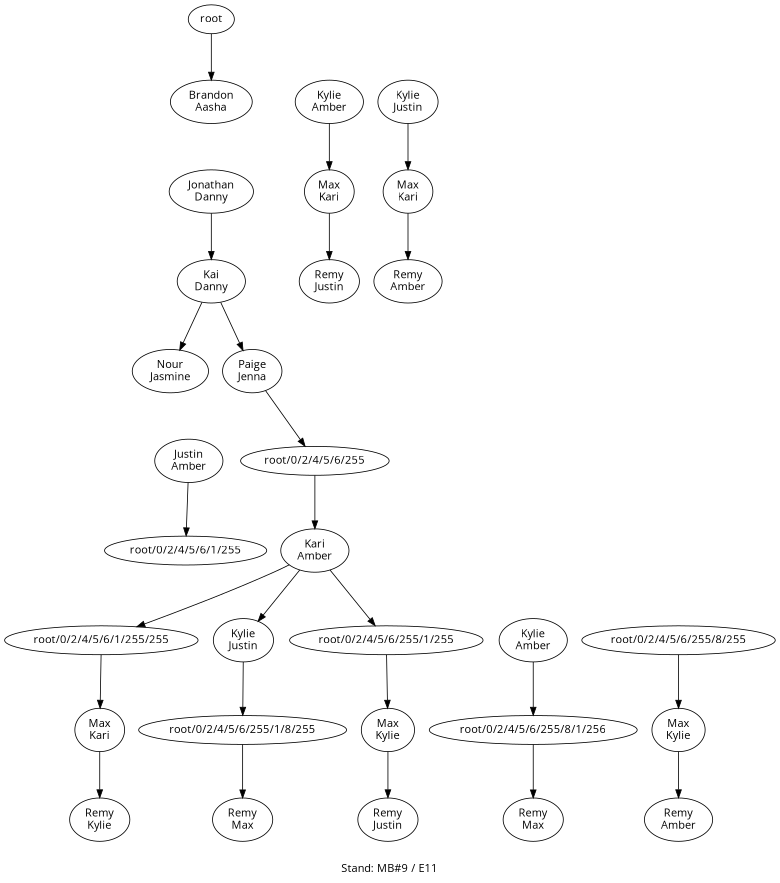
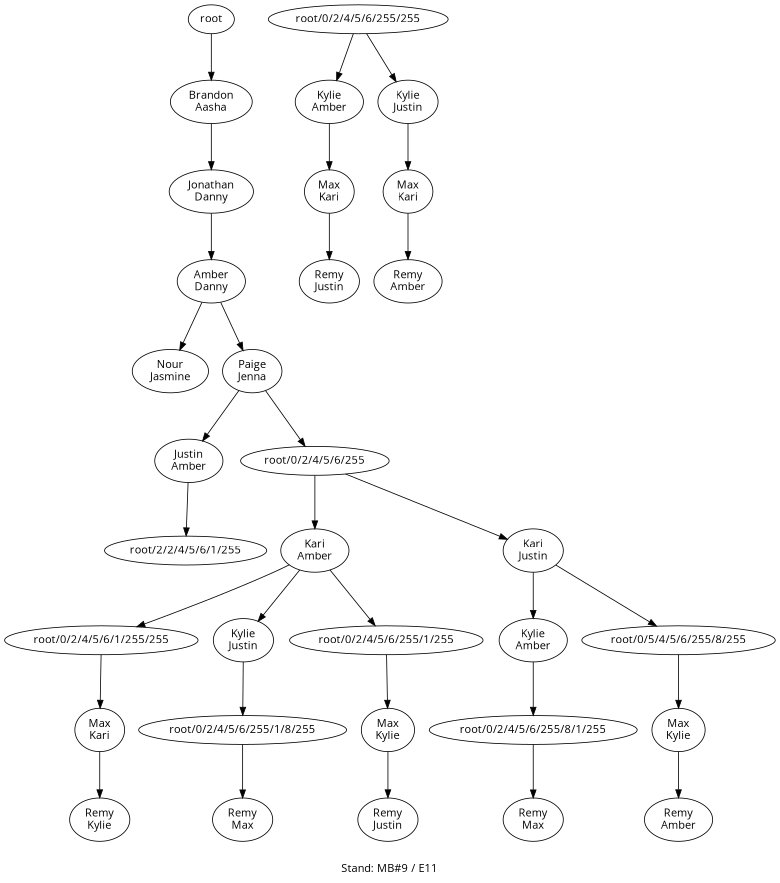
node "root/0/2/4/5/6/255/255": added
edge "Brandon Aasha" -> "Jonathan Danny": added
node "Kai Danny": label "Kai Danny" -> "Amber Danny"
edge "Paige Jenna" -> "Justin Amber": added
node "root/0/2/4/5/6/1/255": label "root/0/2/4/5/6/1/255" -> "root/2/2/4/5/6/1/255"
node "Kari Justin": added
node "root/0/2/4/5/6/255/8/255": label "root/0/2/4/5/6/255/8/255" -> "root/0/5/4/5/6/255/8/255"
node "root/0/2/4/5/6/255/8/1/256": label "root/0/2/4/5/6/255/8/1/256" -> "root/0/2/4/5/6/255/8/1/255"
